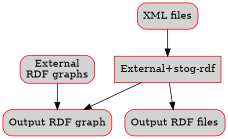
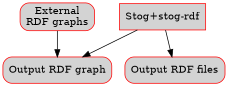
node "XML files": removed
node "External+stog-rdf": label "External+stog-rdf" -> "Stog+stog-rdf"
